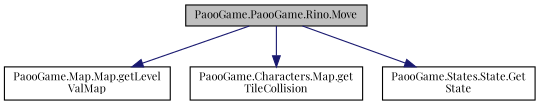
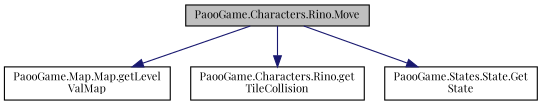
node "PaooGame.PaooGame.Rino.Move": label "PaooGame.PaooGame.Rino.Move" -> "PaooGame.Characters.Rino.Move"
node "PaooGame.Characters.Map.get TileCollision": label "PaooGame.Characters.Map.get TileCollision" -> "PaooGame.Characters.Rino.get TileCollision"
